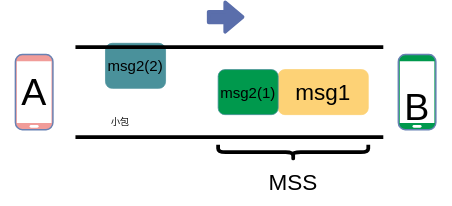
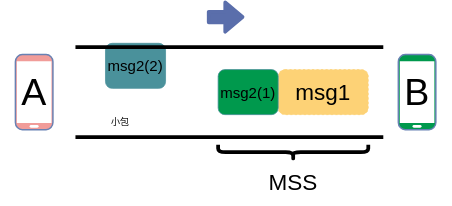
node "msg1": style solid -> dashed
node "B": moved (417, 107) -> (417, 92)
